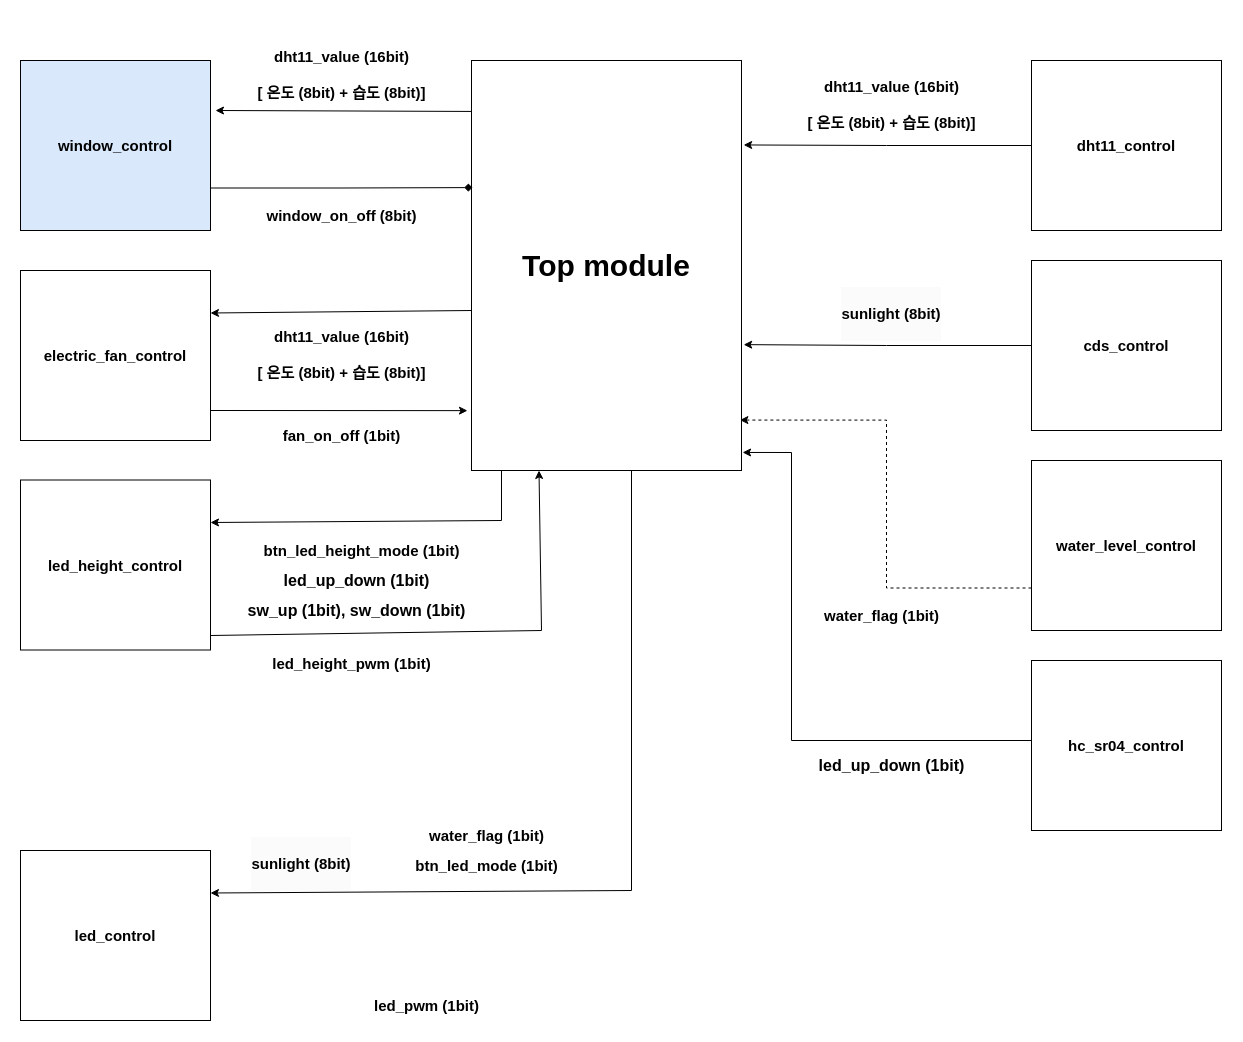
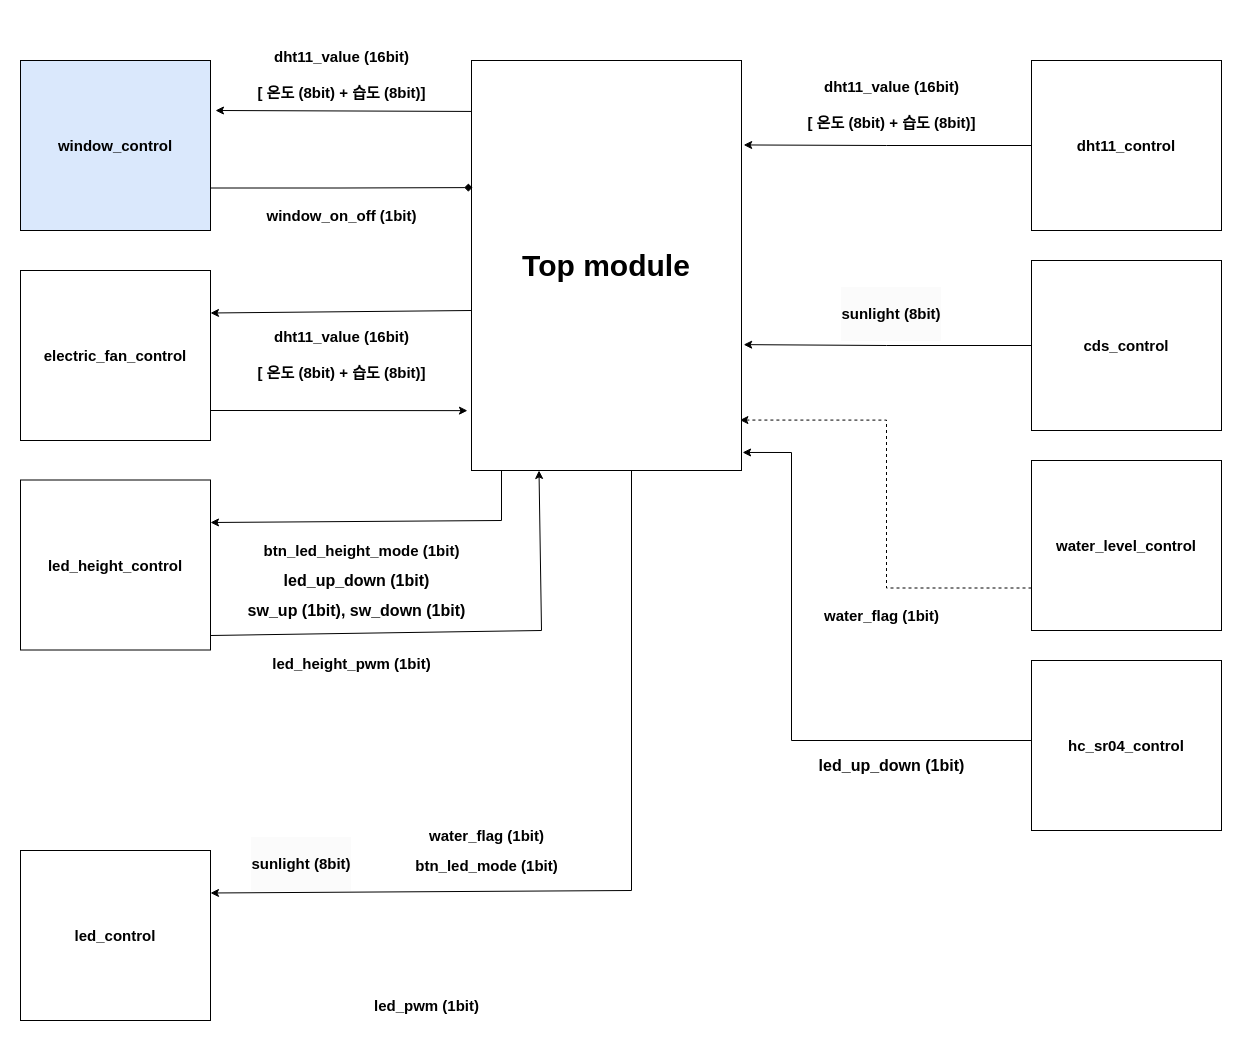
node "window_on_off (8bit)": label "window_on_off (8bit)" -> "window_on_off (1bit)"
node "fan_on_off (1bit)": removed
